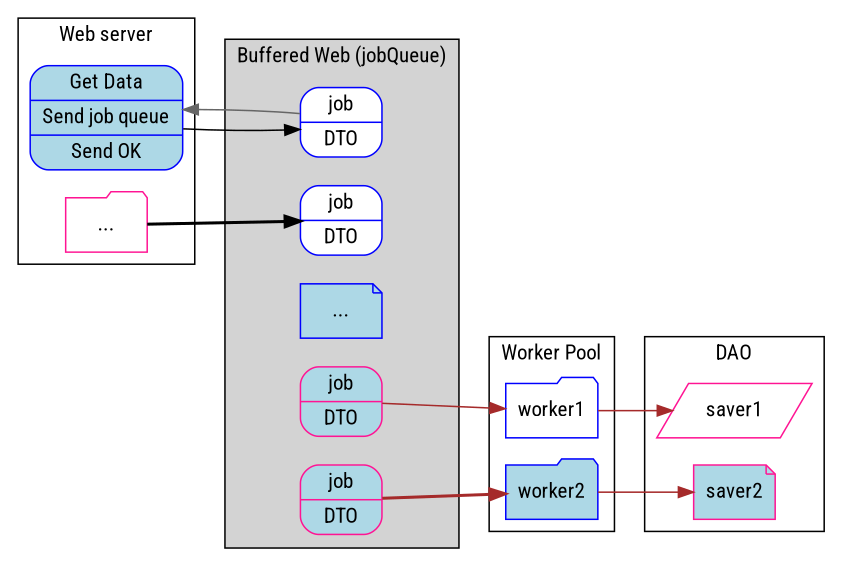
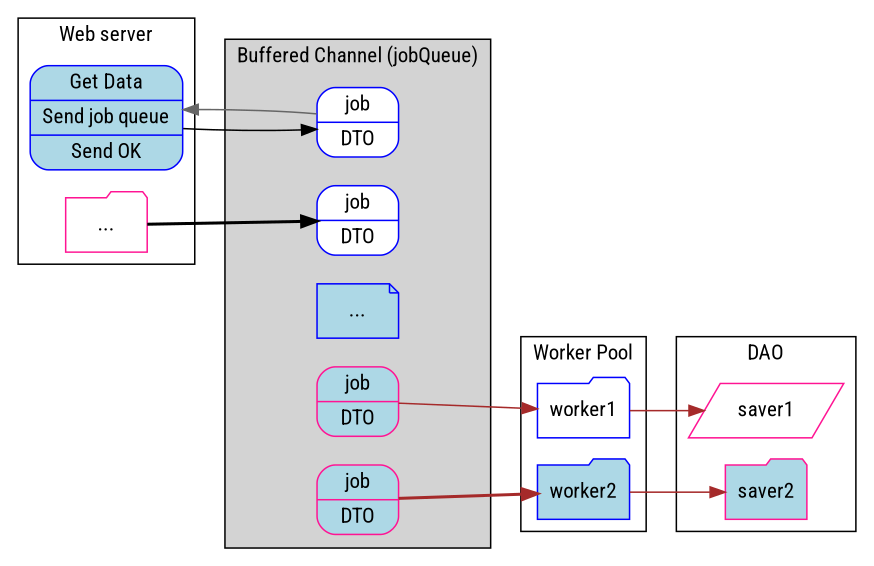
cluster "Buffered Web (jobQueue)": label "Buffered Web (jobQueue)" -> "Buffered Channel (jobQueue)"
node "saver2": shape note -> folder
